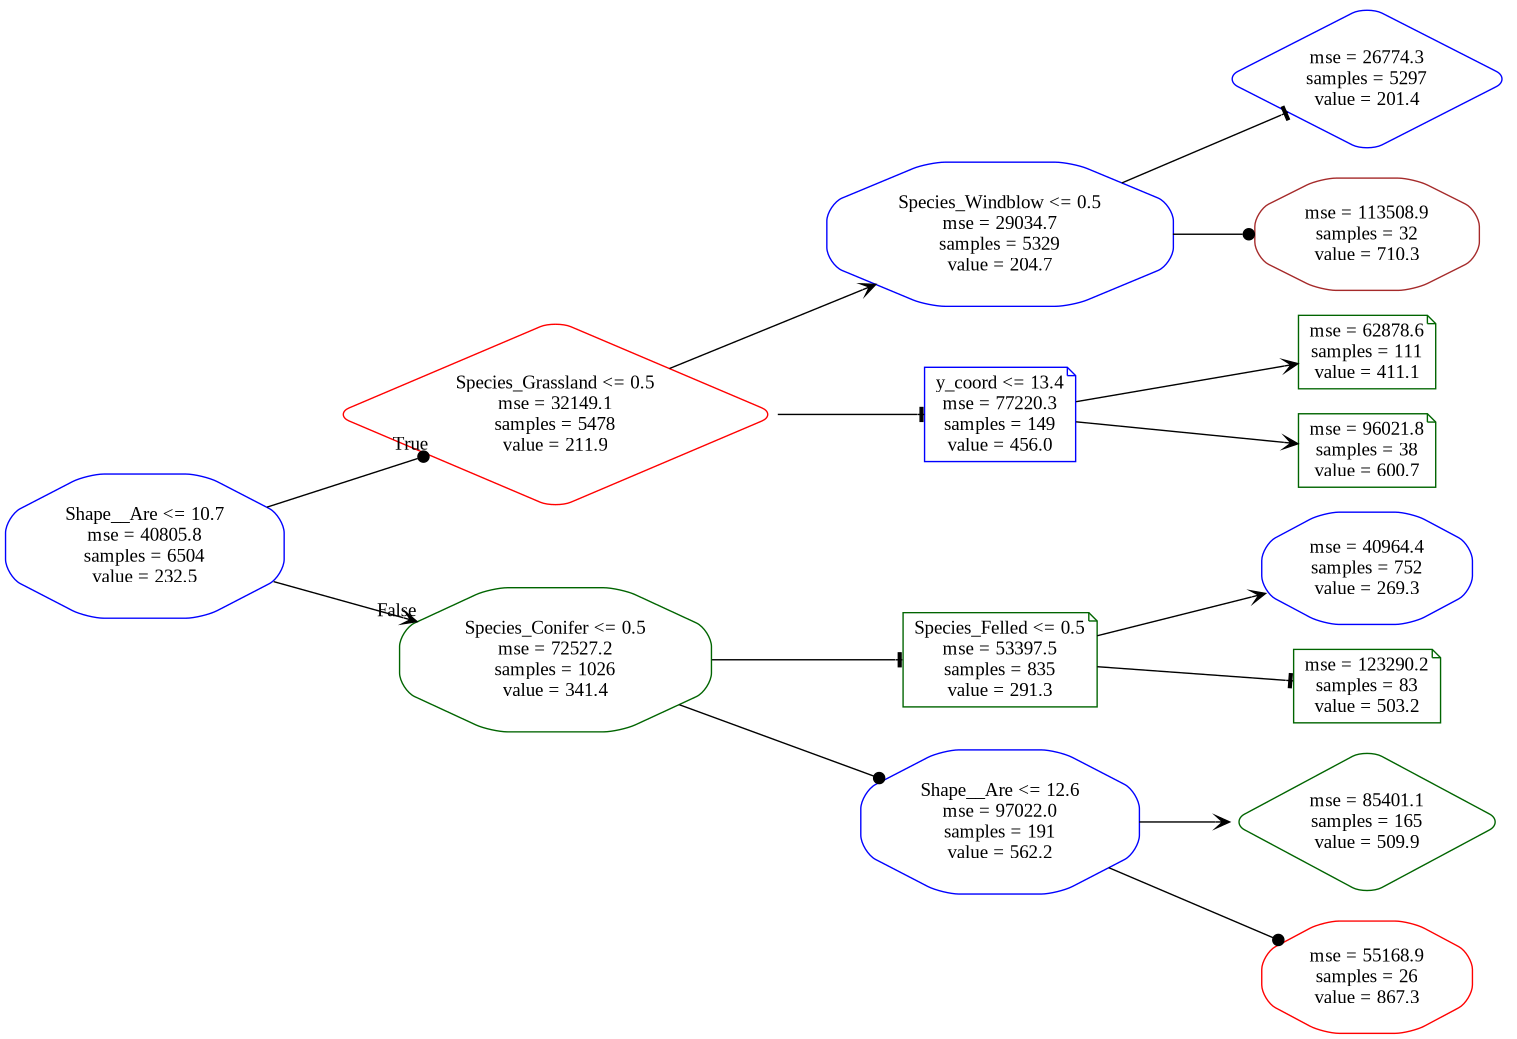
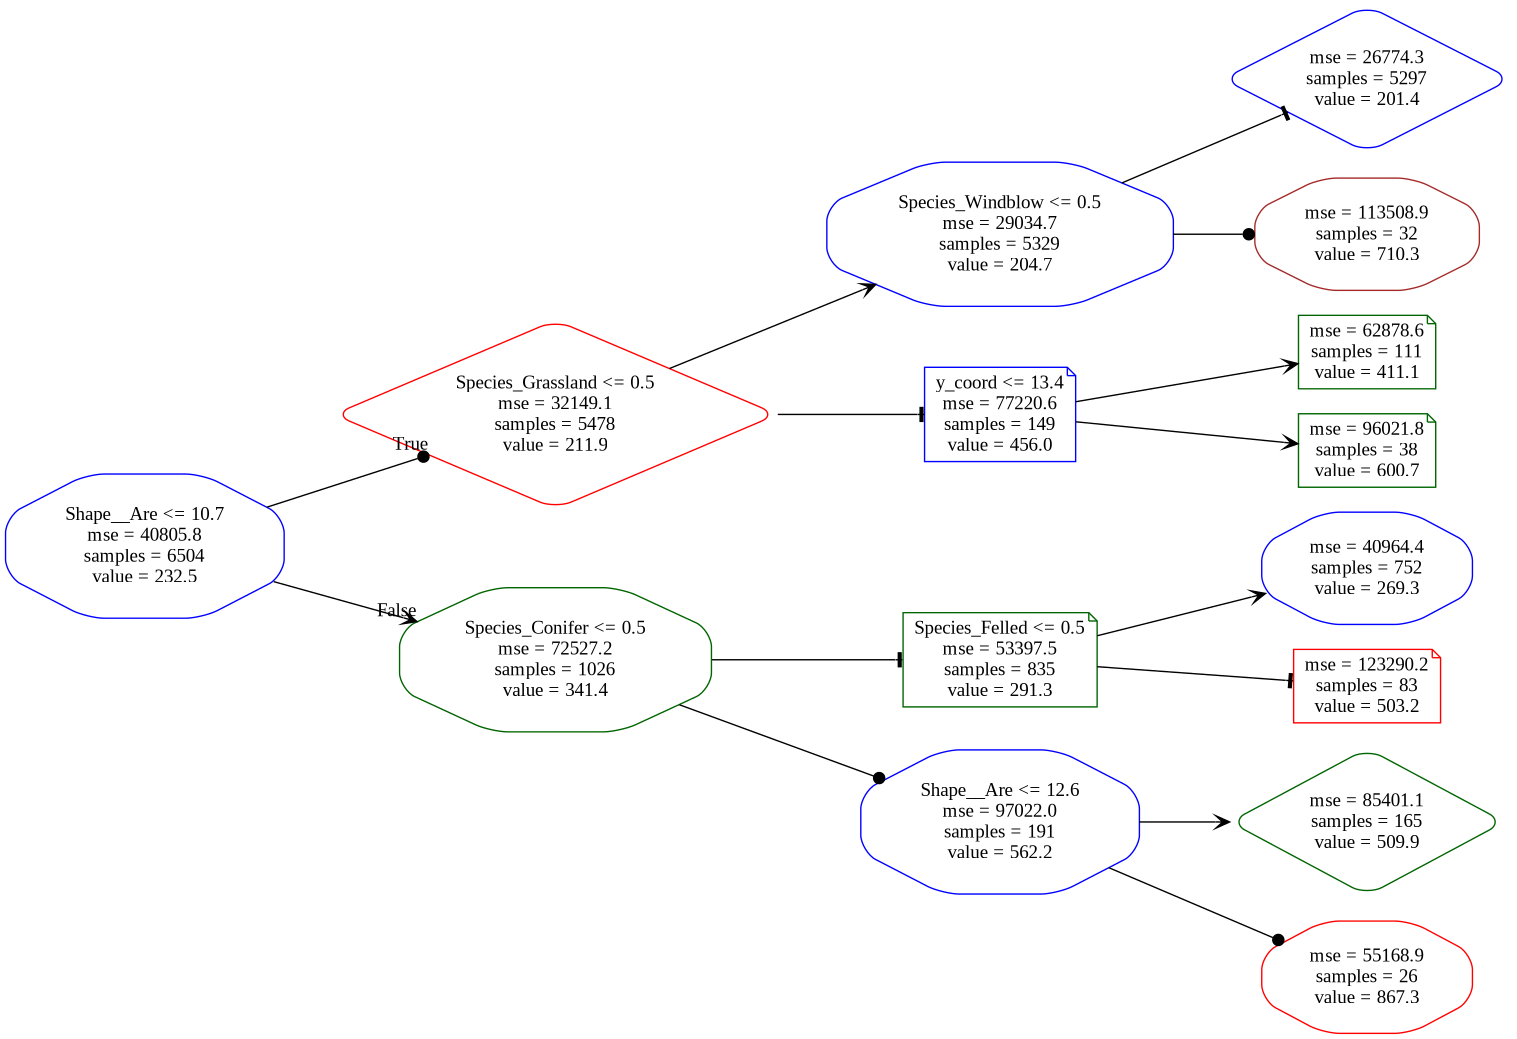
node "y_coord <= 13.4 mse = 77220.3 samples = 149 value = 456.0": label "y_coord <= 13.4 mse = 77220.3 samples = 149 value = 456.0" -> "y_coord <= 13.4 mse = 77220.6 samples = 149 value = 456.0"
node "mse = 123290.2 samples = 83 value = 503.2": color darkgreen -> red
